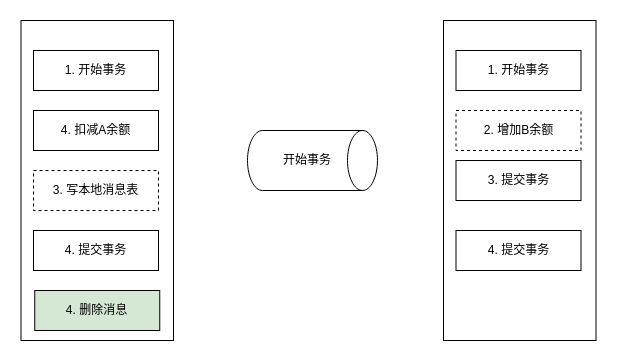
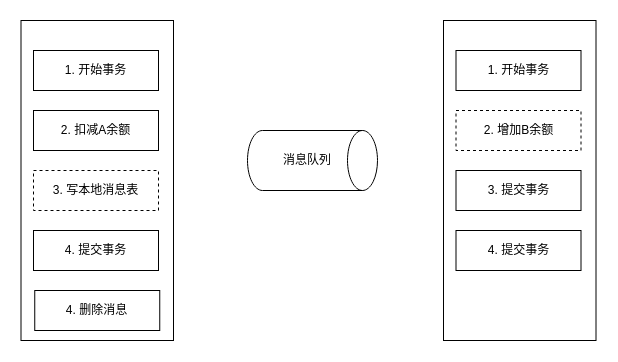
node "4. 扣减A余额": label "4. 扣减A余额" -> "2. 扣减A余额"
node "开始事务": label "开始事务" -> "消息队列"
node "3. 提交事务": moved (519, 181) -> (519, 191)
node "4. 删除消息": fillcolor #d5e8d4 -> #ffffff
